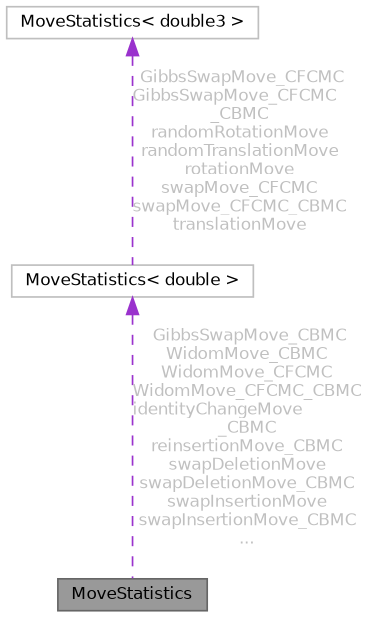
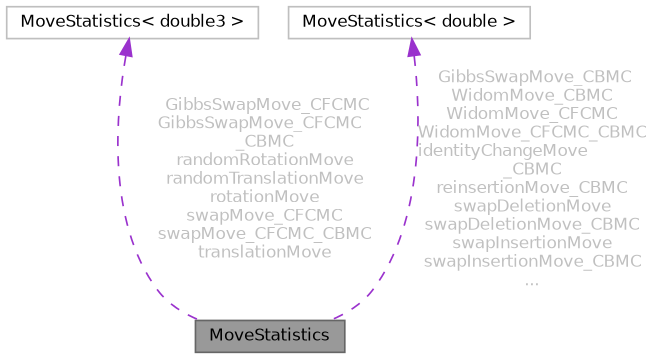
edge "MoveStatistics< double >" -> "MoveStatistics< double3 >": now "MoveStatistics" -> "MoveStatistics< double3 >"
